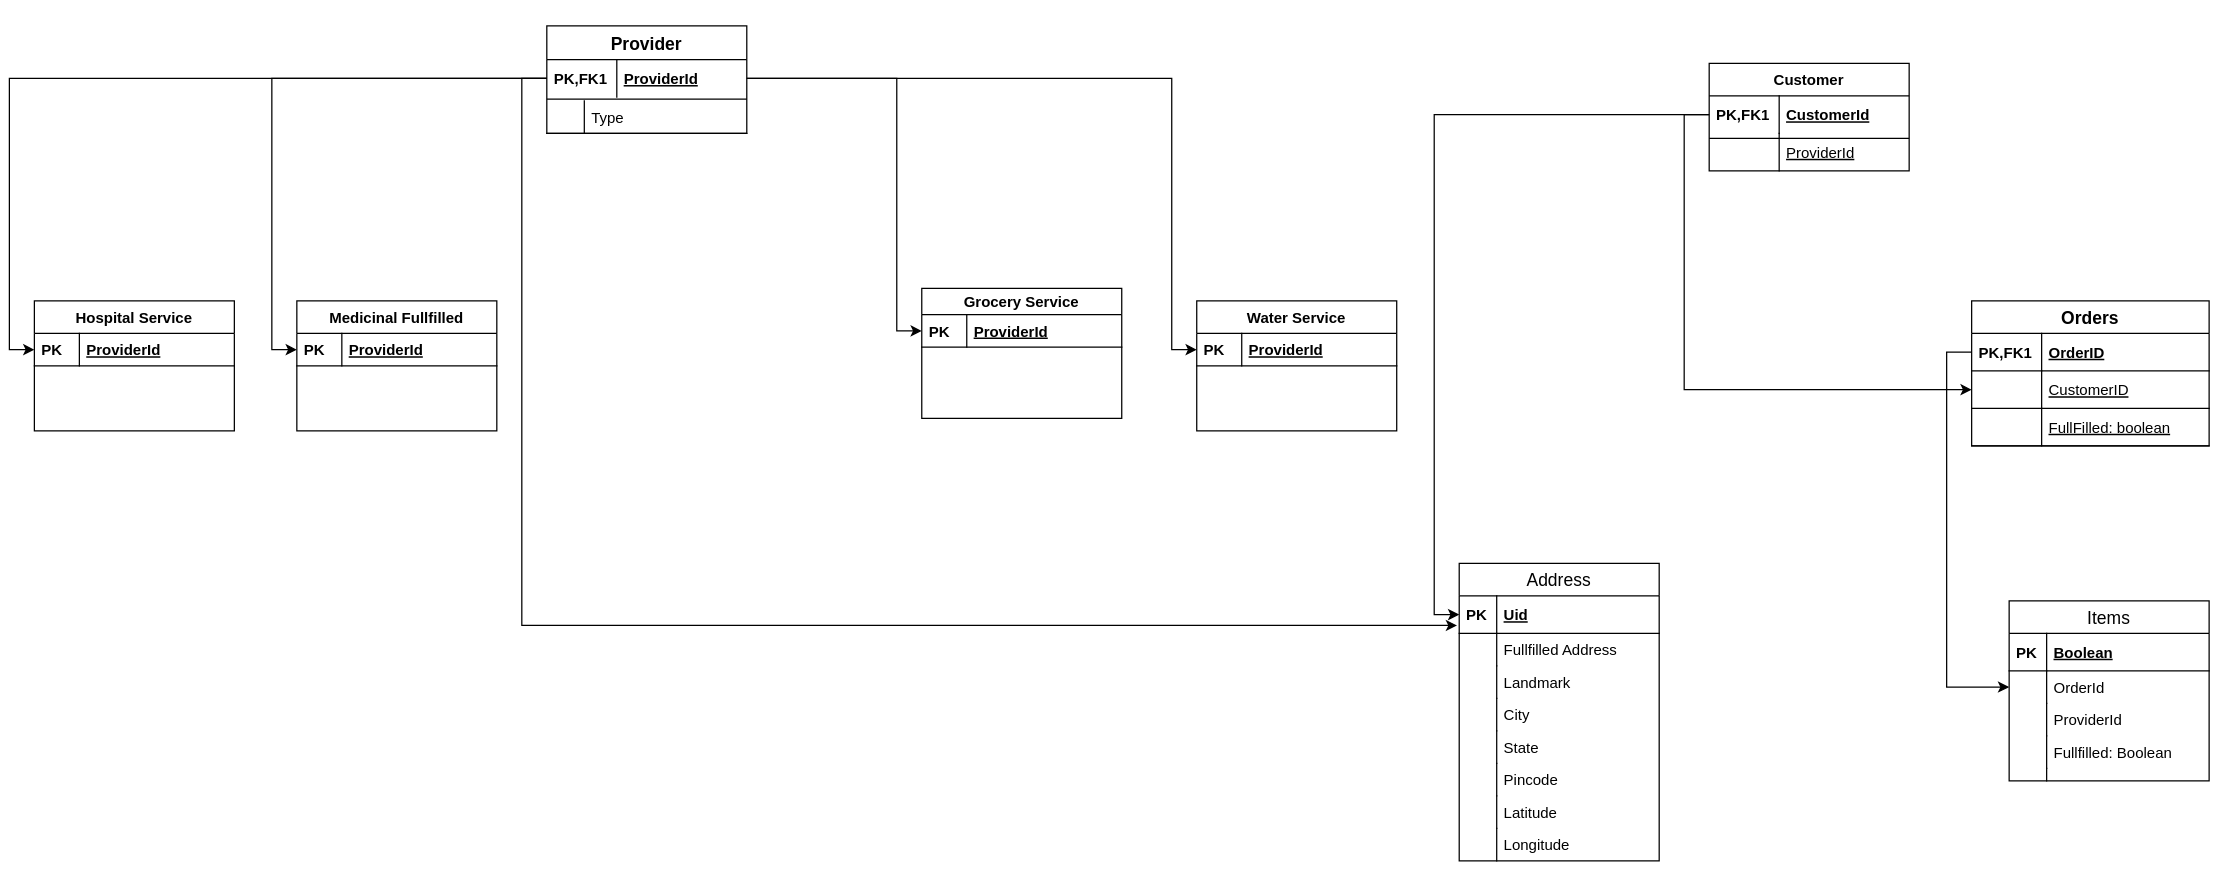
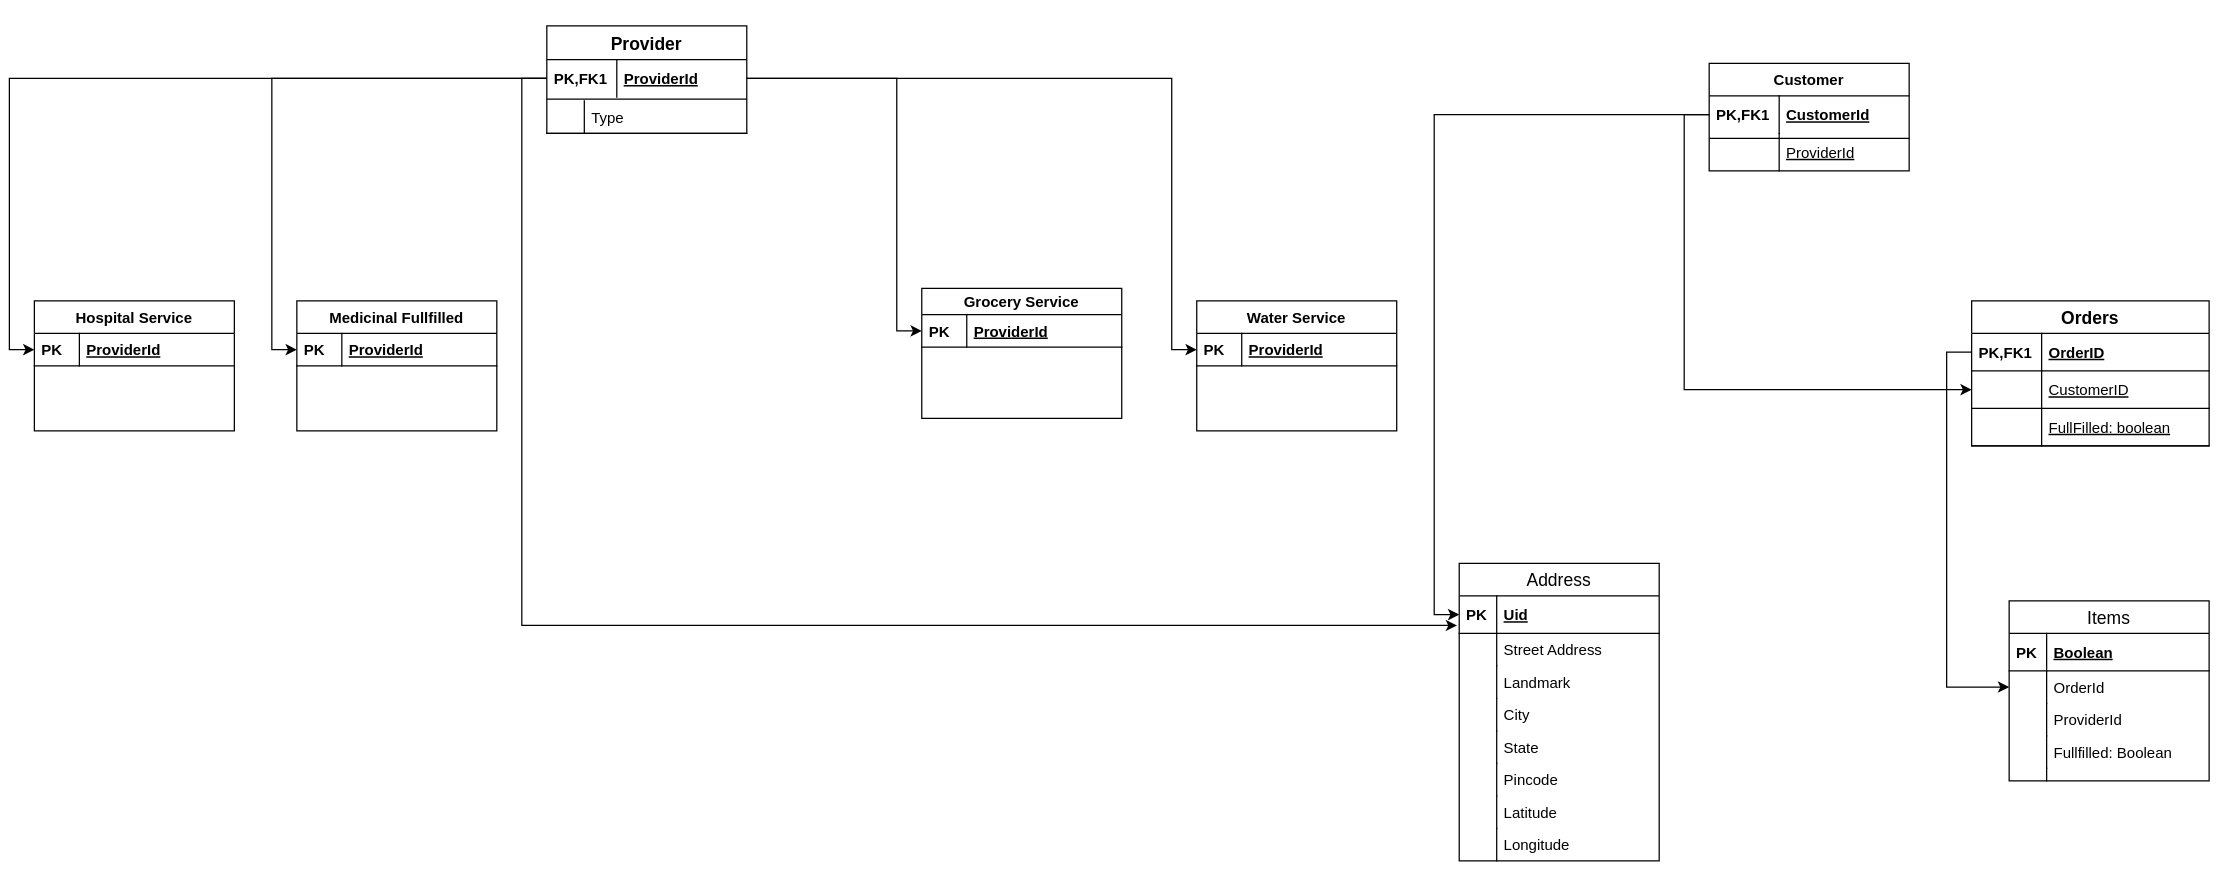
node "Fullfilled Address": label "Fullfilled Address" -> "Street Address"
